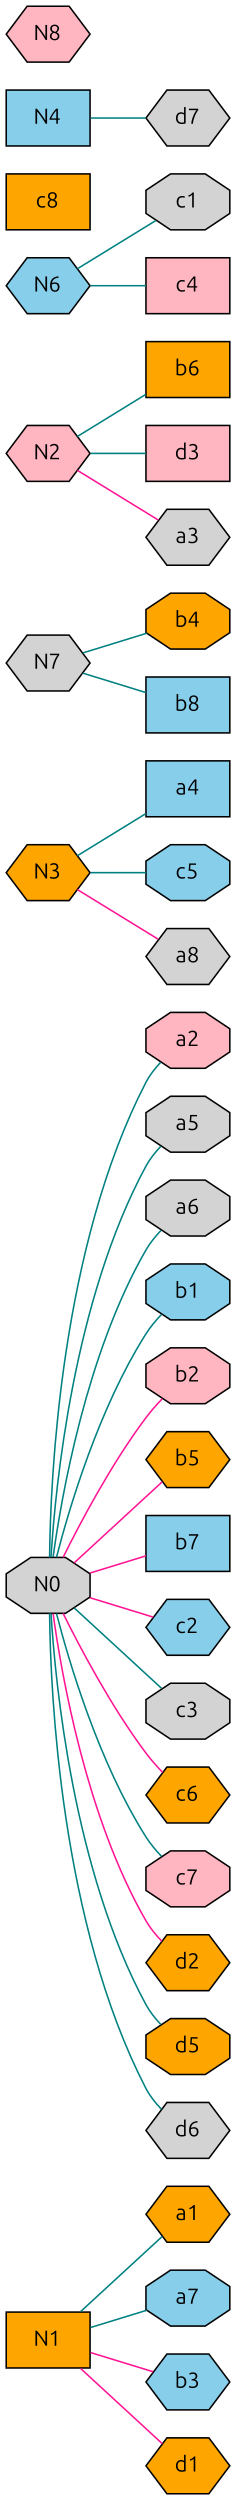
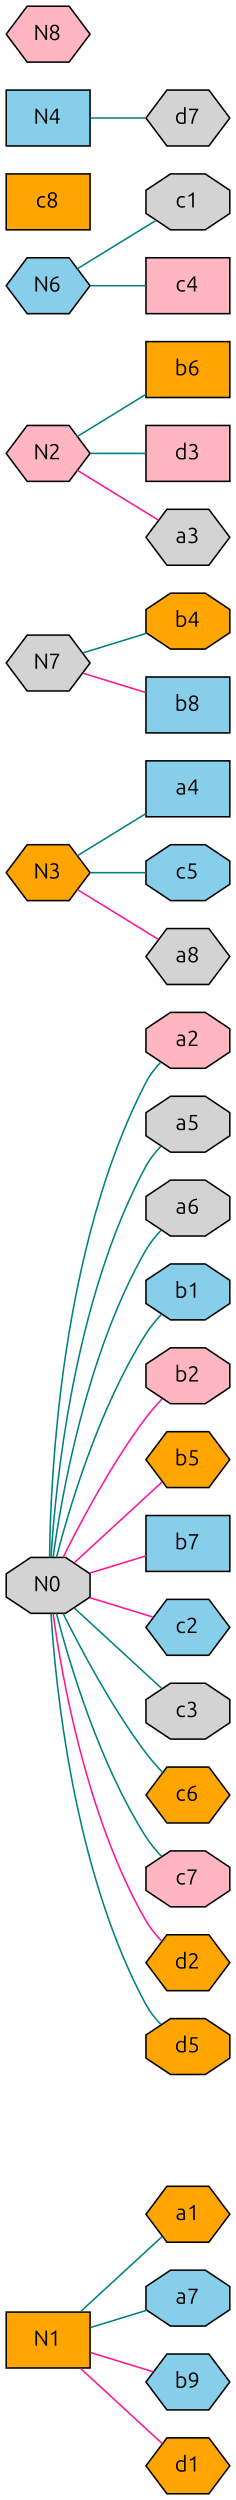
edge "N7" -- "b8": color teal -> deeppink
edge "N0" -- "c6": color deeppink -> teal
node "d6": removed
node "b3": label "b3" -> "b9"
